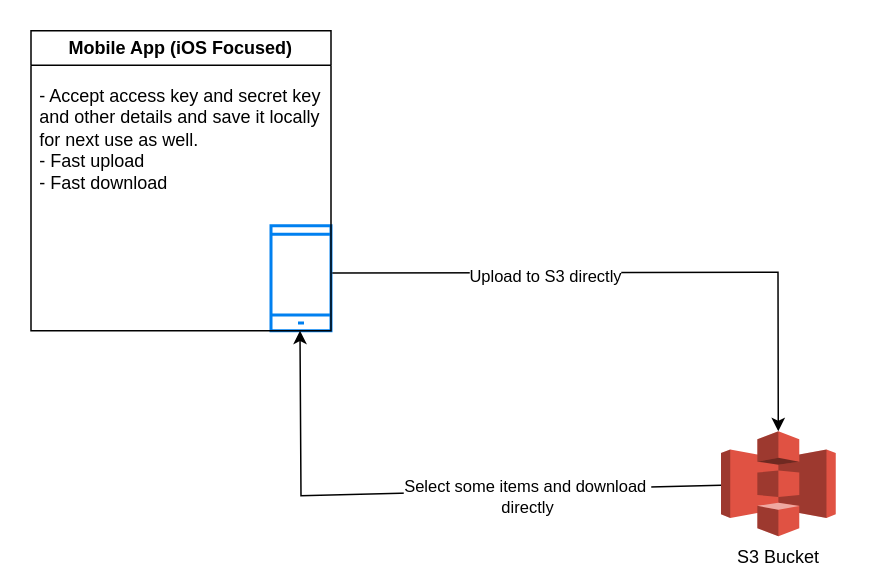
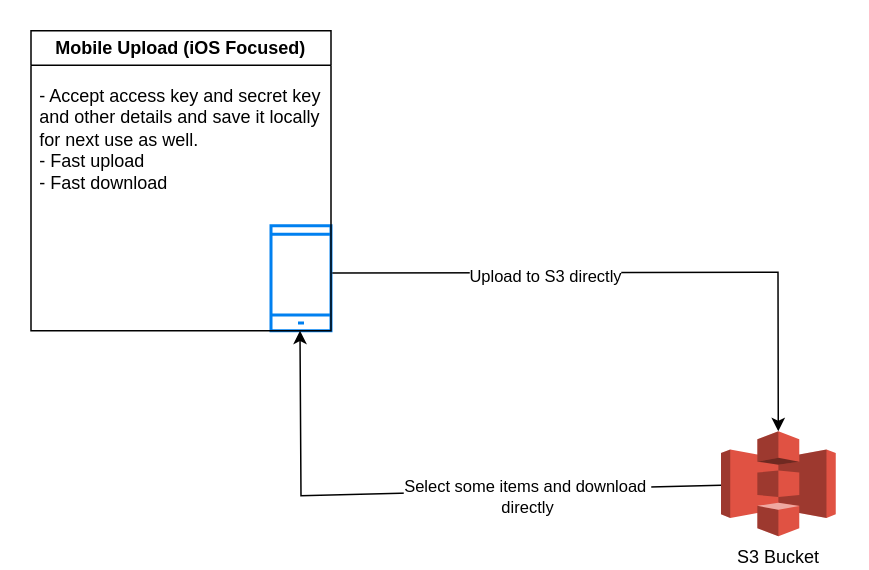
node "Mobile App (iOS Focused)": label "Mobile App (iOS Focused)" -> "Mobile Upload (iOS Focused)"
